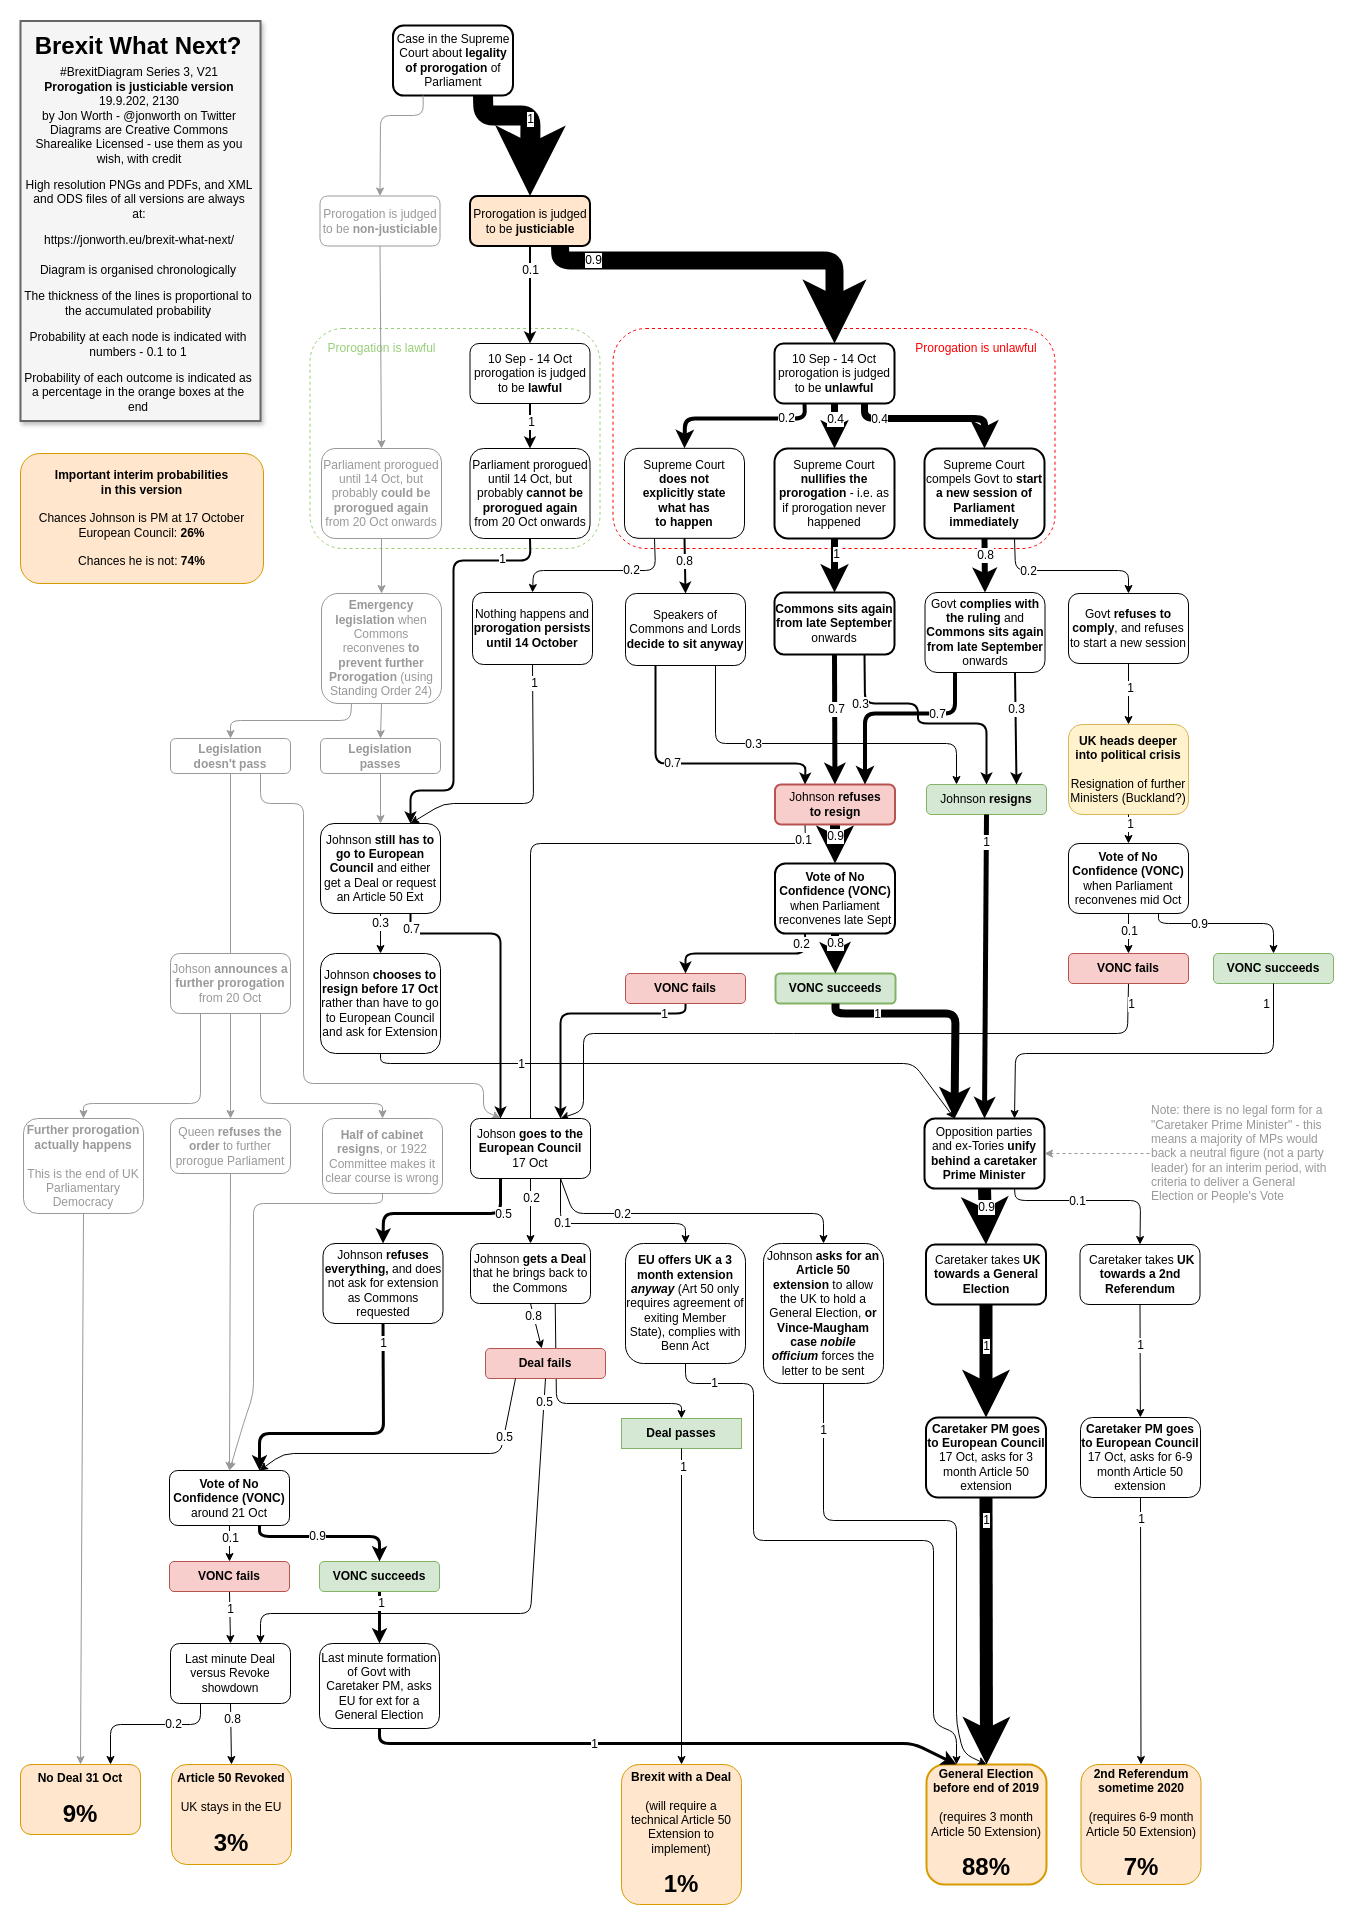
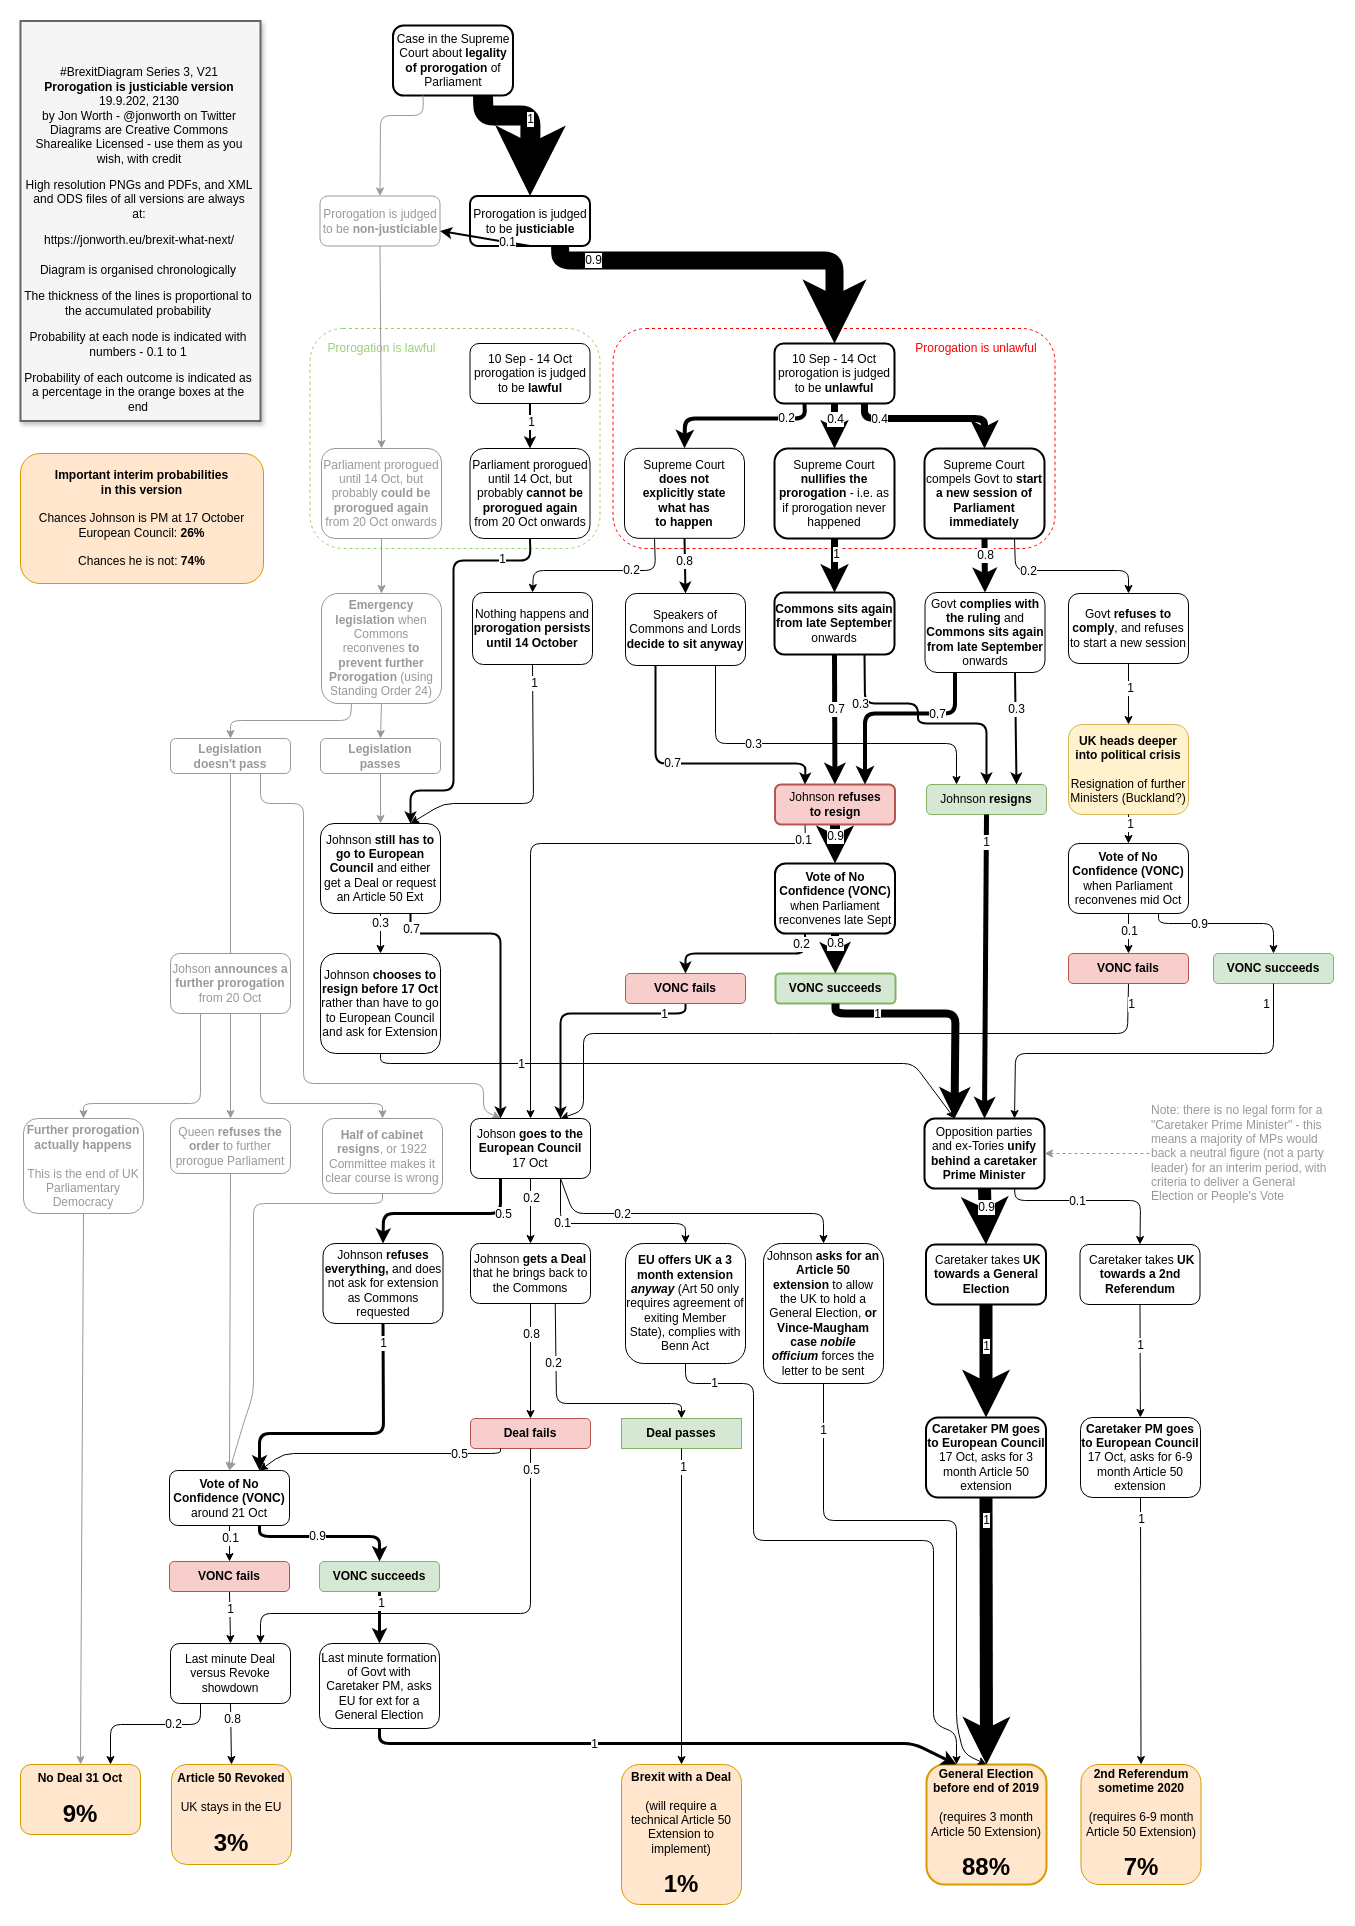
node "Brexit What Next?": removed
node "Prorogation is judged to be justiciable": fillcolor #ffe6cc -> #ffffff
edge "Prorogation is judged to be justiciable" -> "10 Sep - 14 Oct prorogation is judged to be lawful": now "Prorogation is judged to be justiciable" -> "Prorogation is judged to be non-justiciable"
edge "Johnson refuses to resign" -- "Johson goes to the European Council 17 Oct": arrowhead none -> classic
node "Deal fails": moved (546, 1364) -> (531, 1434)
